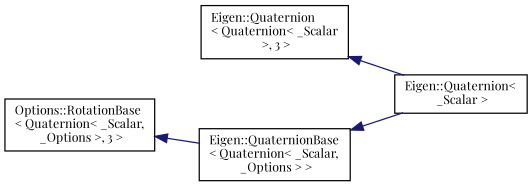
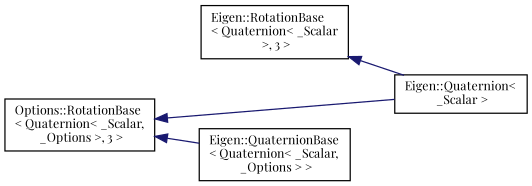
node "Eigen::Quaternion < Quaternion< _Scalar >, 3 >": label "Eigen::Quaternion < Quaternion< _Scalar >, 3 >" -> "Eigen::RotationBase < Quaternion< _Scalar >, 3 >"
edge "Eigen::Quaternion< _Scalar >" -> "Eigen::QuaternionBase < Quaternion< _Scalar, _Options > >": now "Eigen::Quaternion< _Scalar >" -> "Options::RotationBase < Quaternion< _Scalar, _Options >, 3 >"
